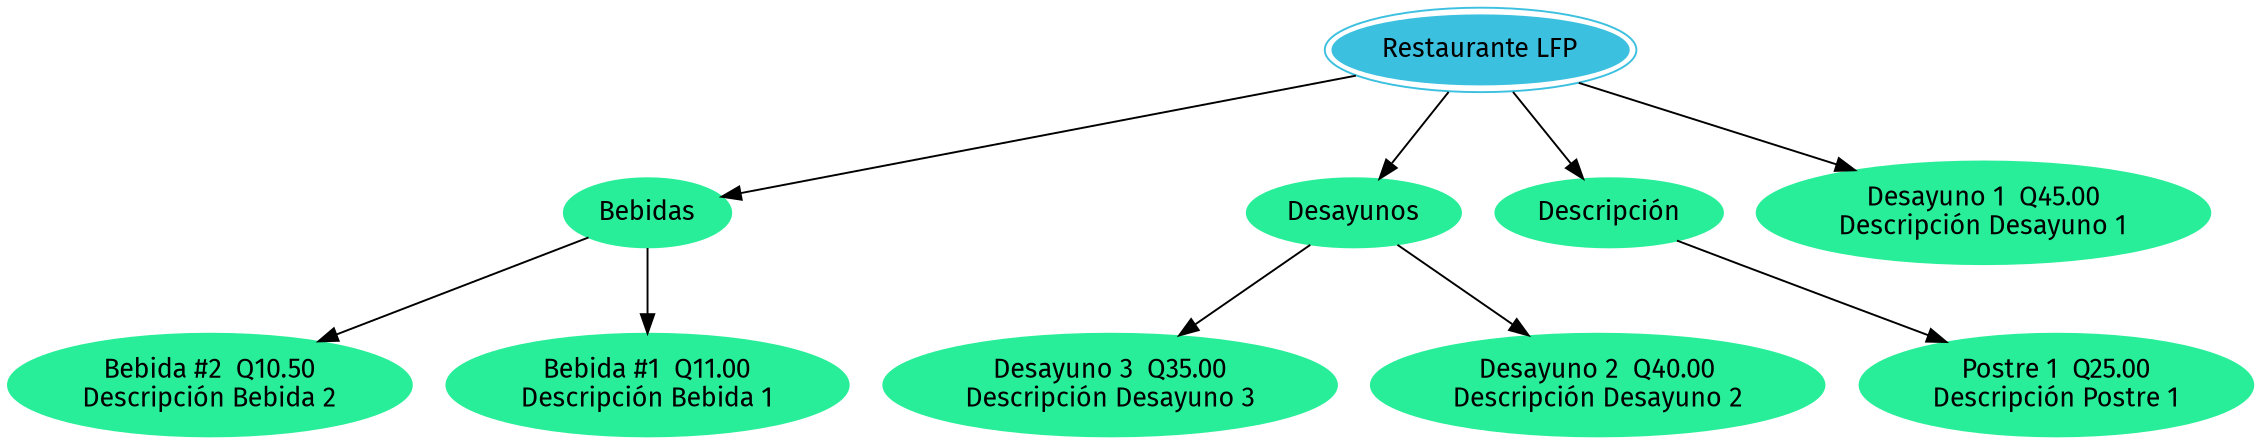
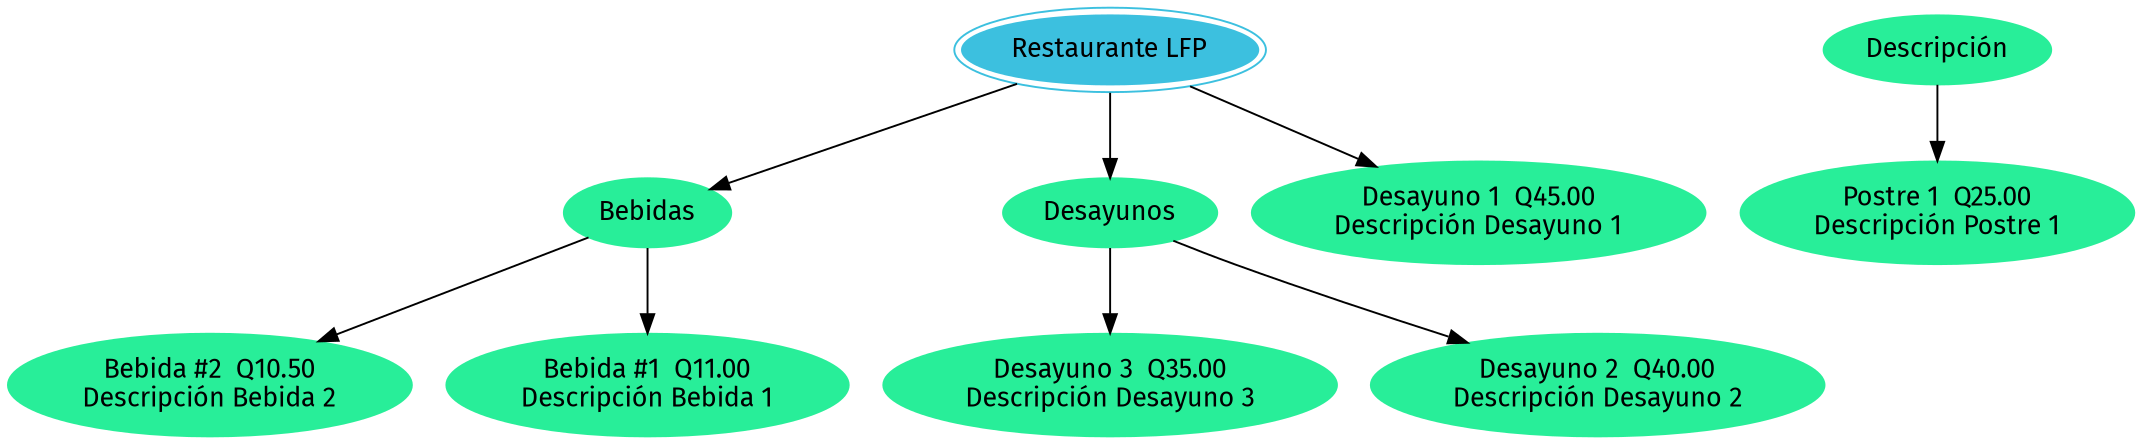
edge "Restaurante LFP" -> "Descripción": removed
